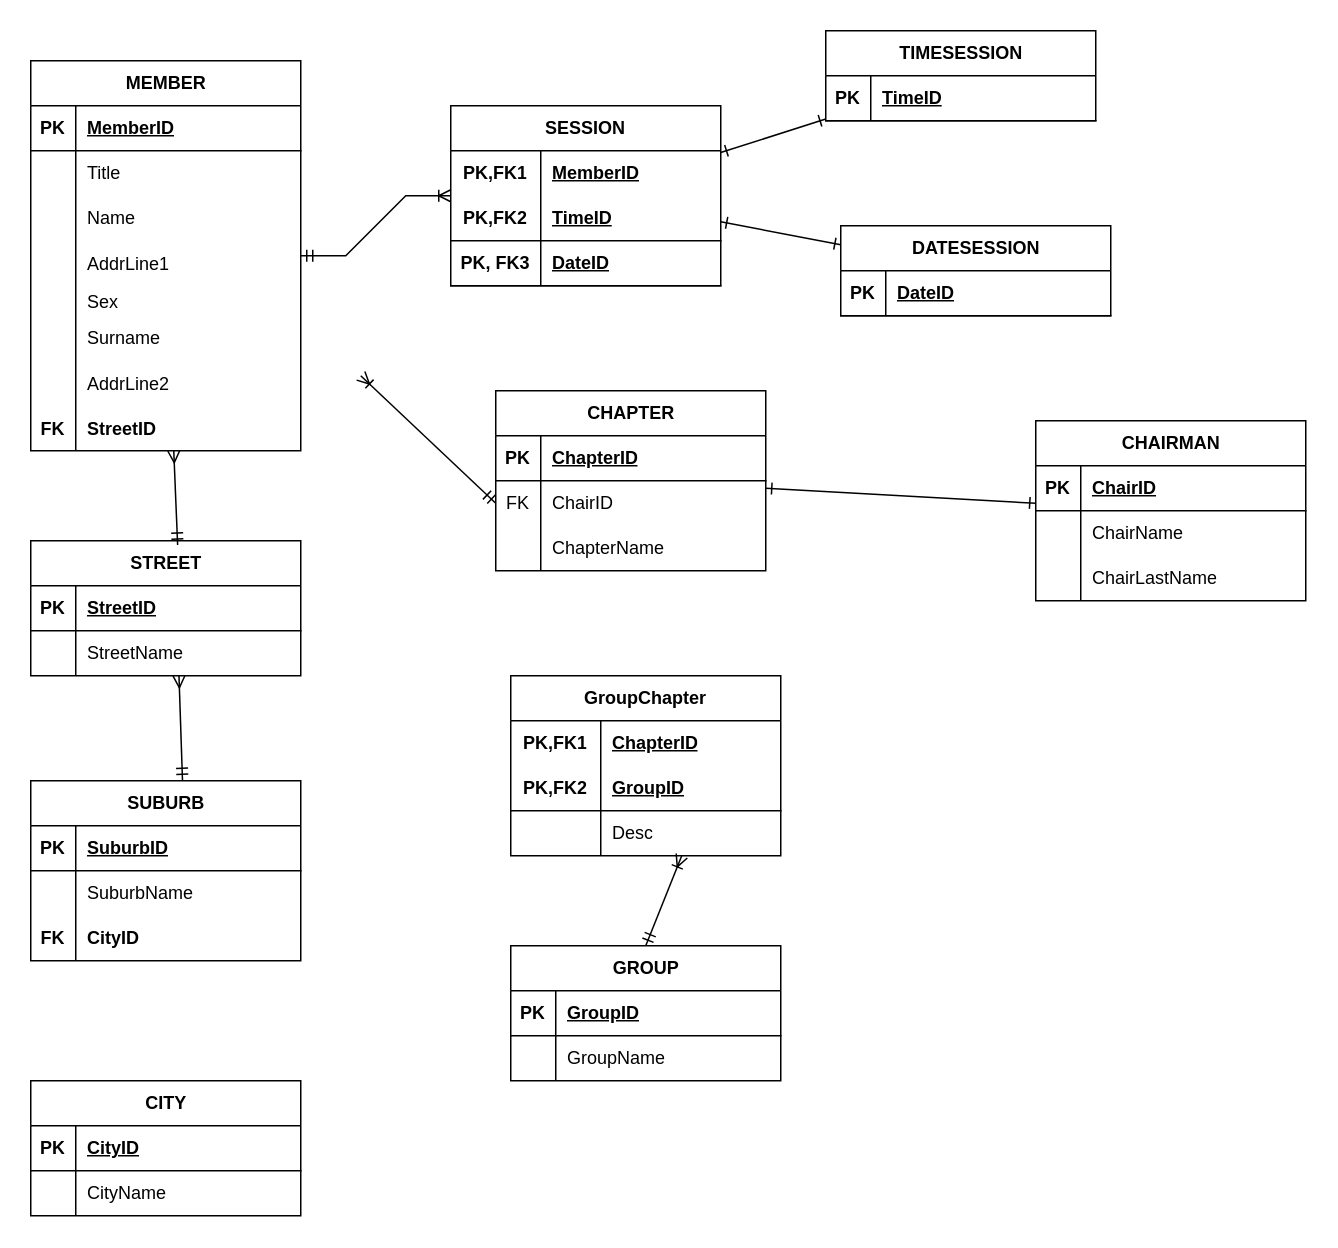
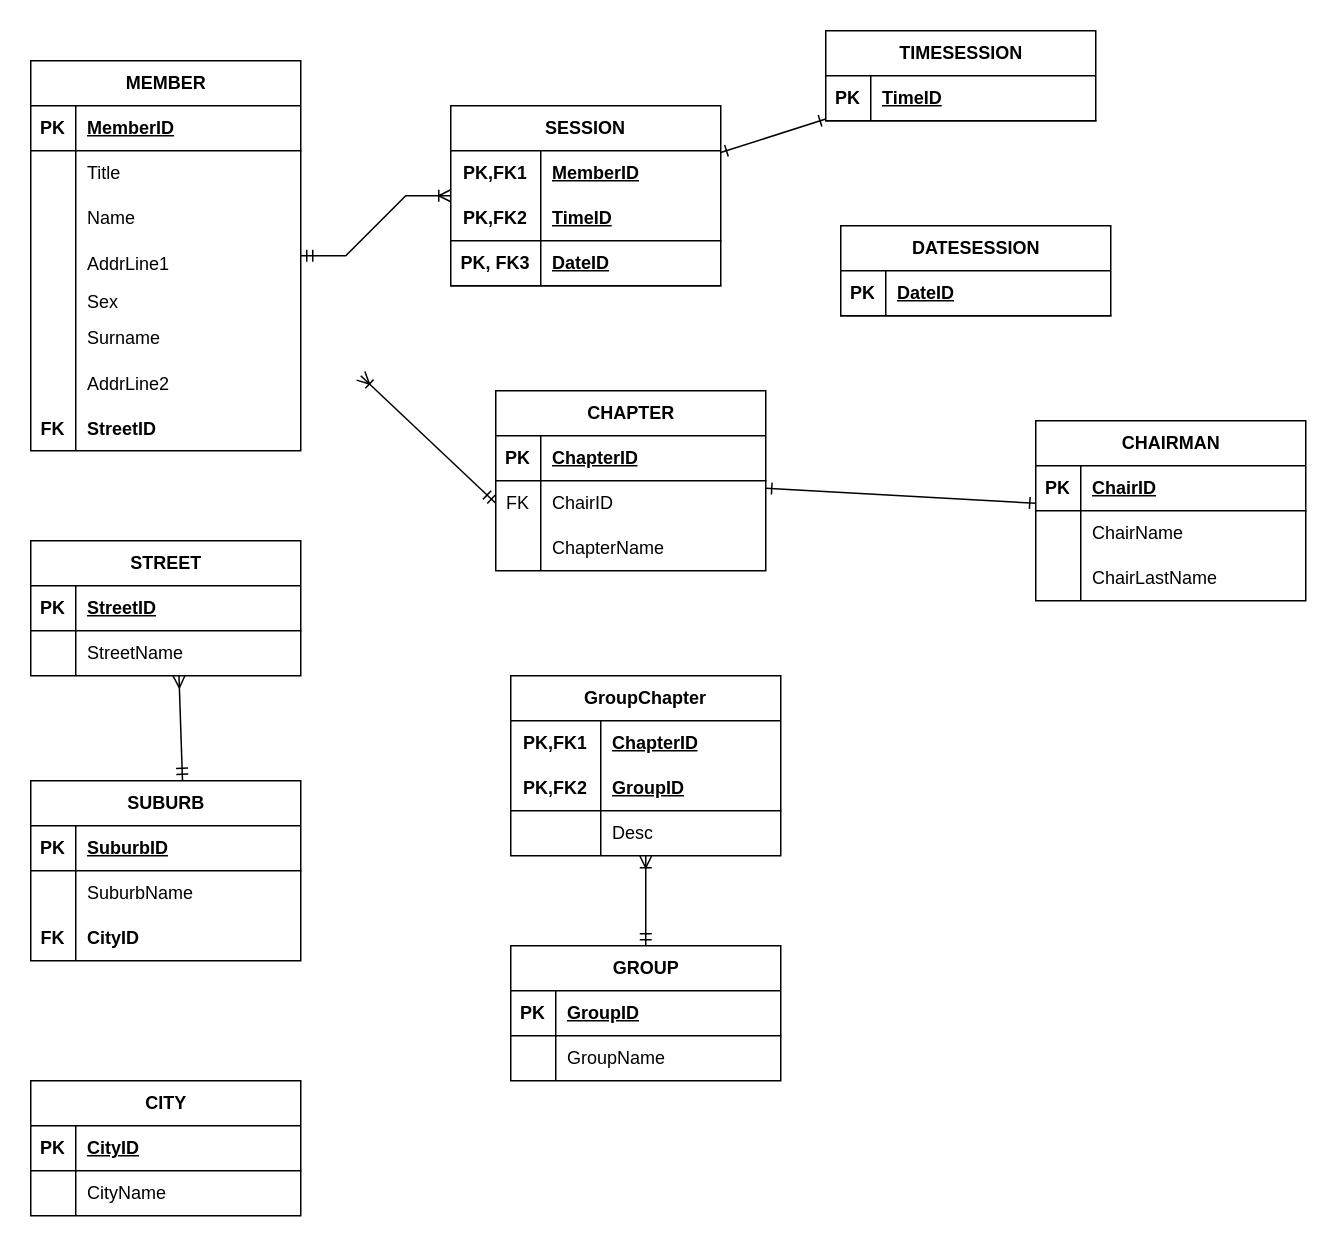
edge "SESSION" -- "DATESESSION": removed
edge "MEMBER" -- "STREET": removed
edge "Desc" -- "GROUP": now "GroupChapter" -- "GROUP"
